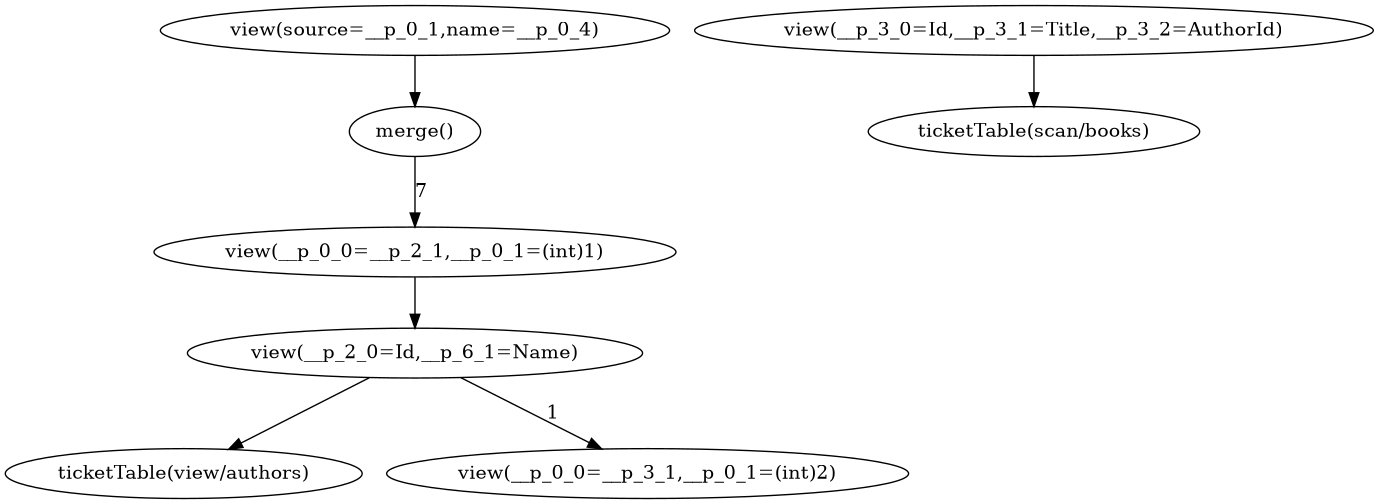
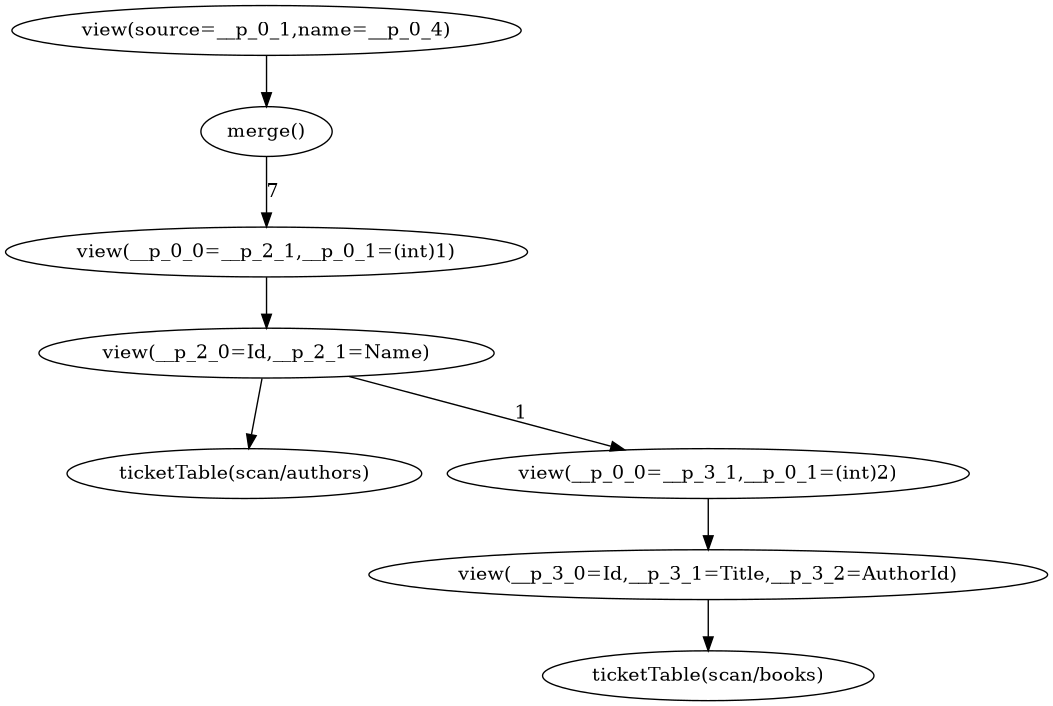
node "view(__p_2_0=Id,__p_6_1=Name)": label "view(__p_2_0=Id,__p_6_1=Name)" -> "view(__p_2_0=Id,__p_2_1=Name)"
node "ticketTable(view/authors)": label "ticketTable(view/authors)" -> "ticketTable(scan/authors)"
edge "view(__p_0_0=__p_3_1,__p_0_1=(int)2)" -> "view(__p_3_0=Id,__p_3_1=Title,__p_3_2=AuthorId)": added
